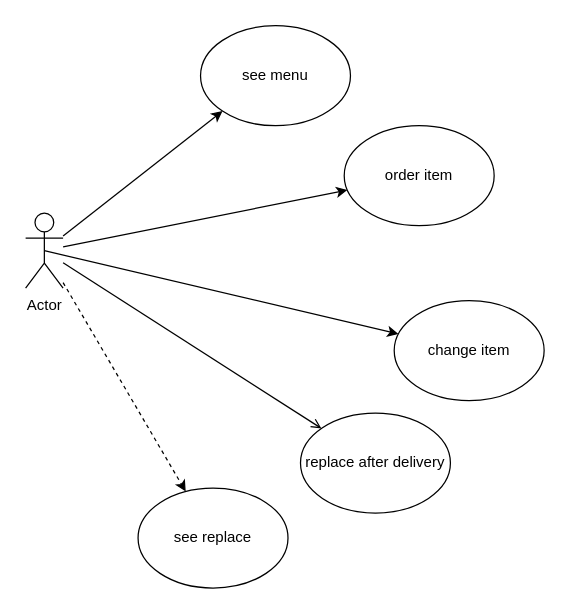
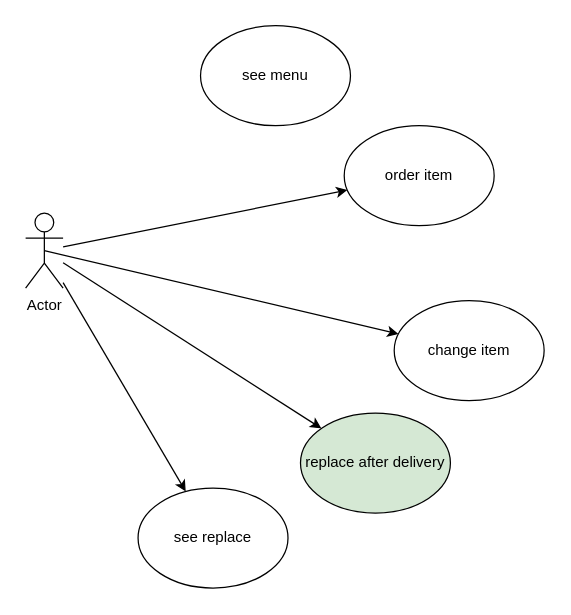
edge "Actor" -> "see menu": removed
edge "Actor" -> "see replace": style dashed -> solid
edge "Actor" -> "replace after delivery": arrowhead open -> classic
node "replace after delivery": fillcolor #ffffff -> #d5e8d4
